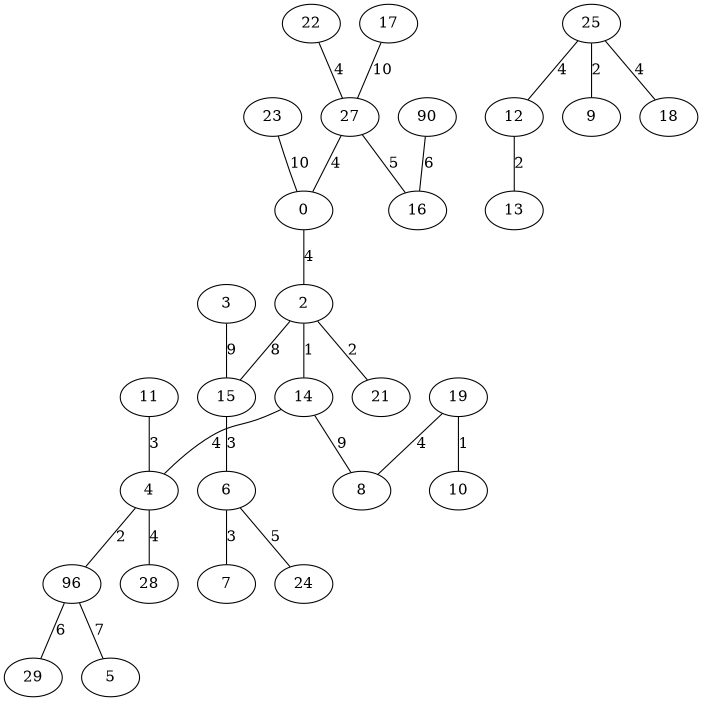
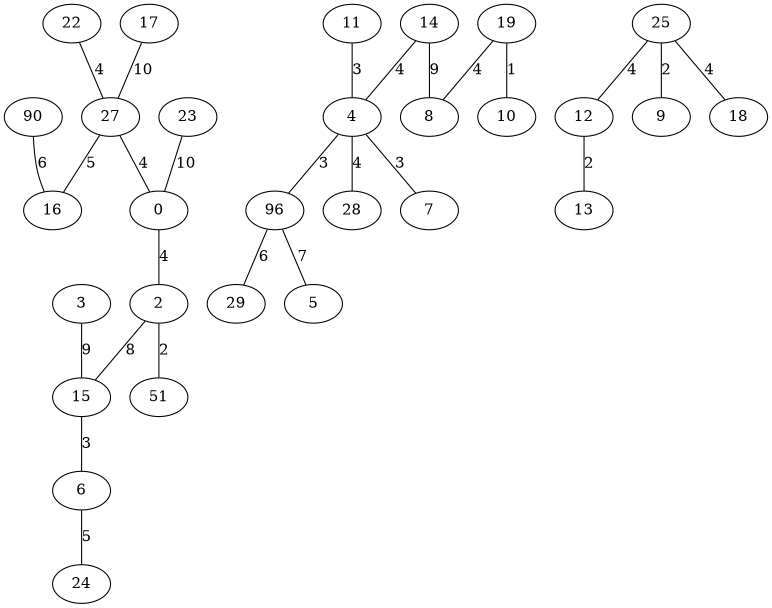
edge "2" -- "14": removed, label "1"
node "21": label "21" -> "51"
edge "4" -- "96": label "2" -> "3"
edge "6" -- "7": now "4" -- "7"
